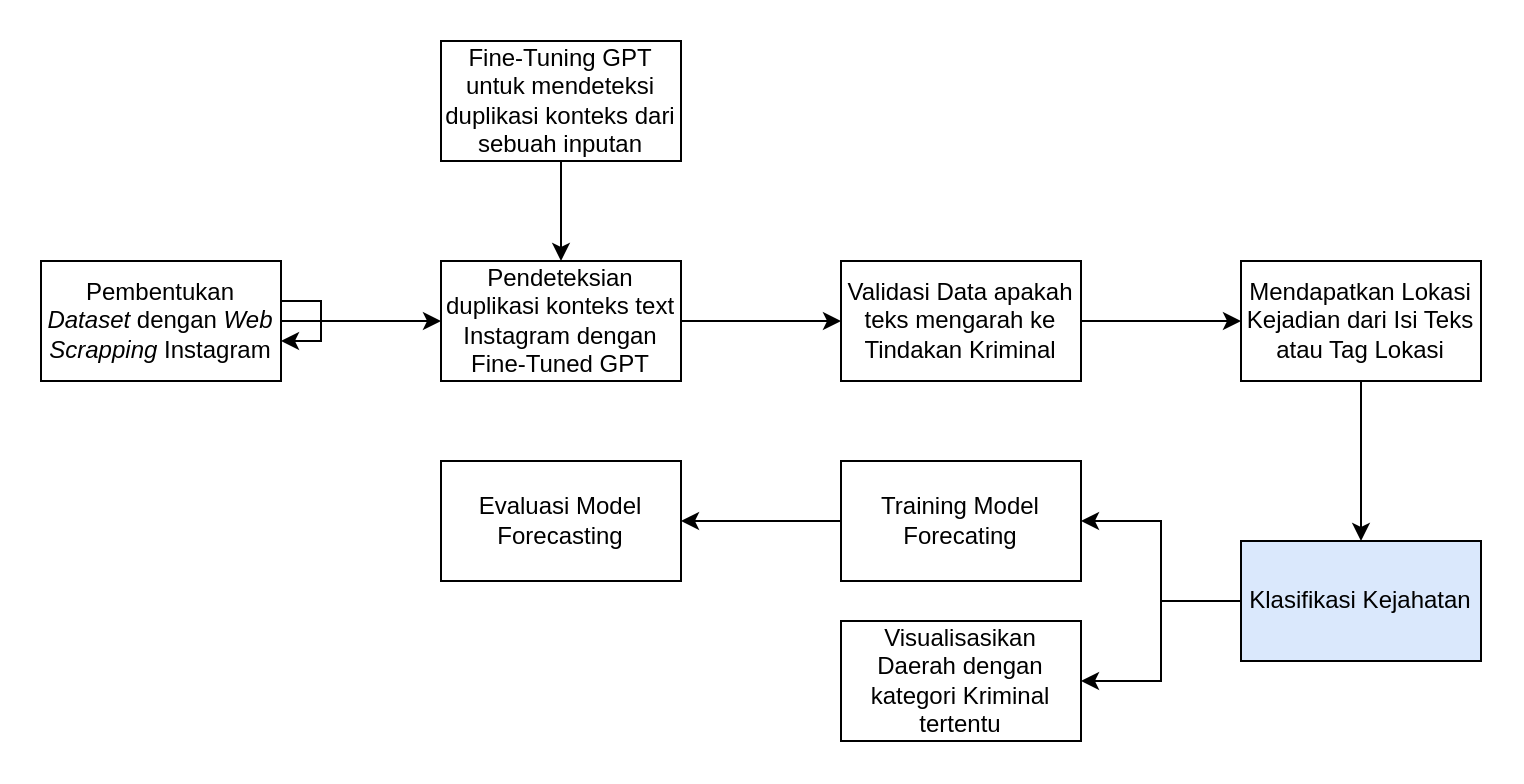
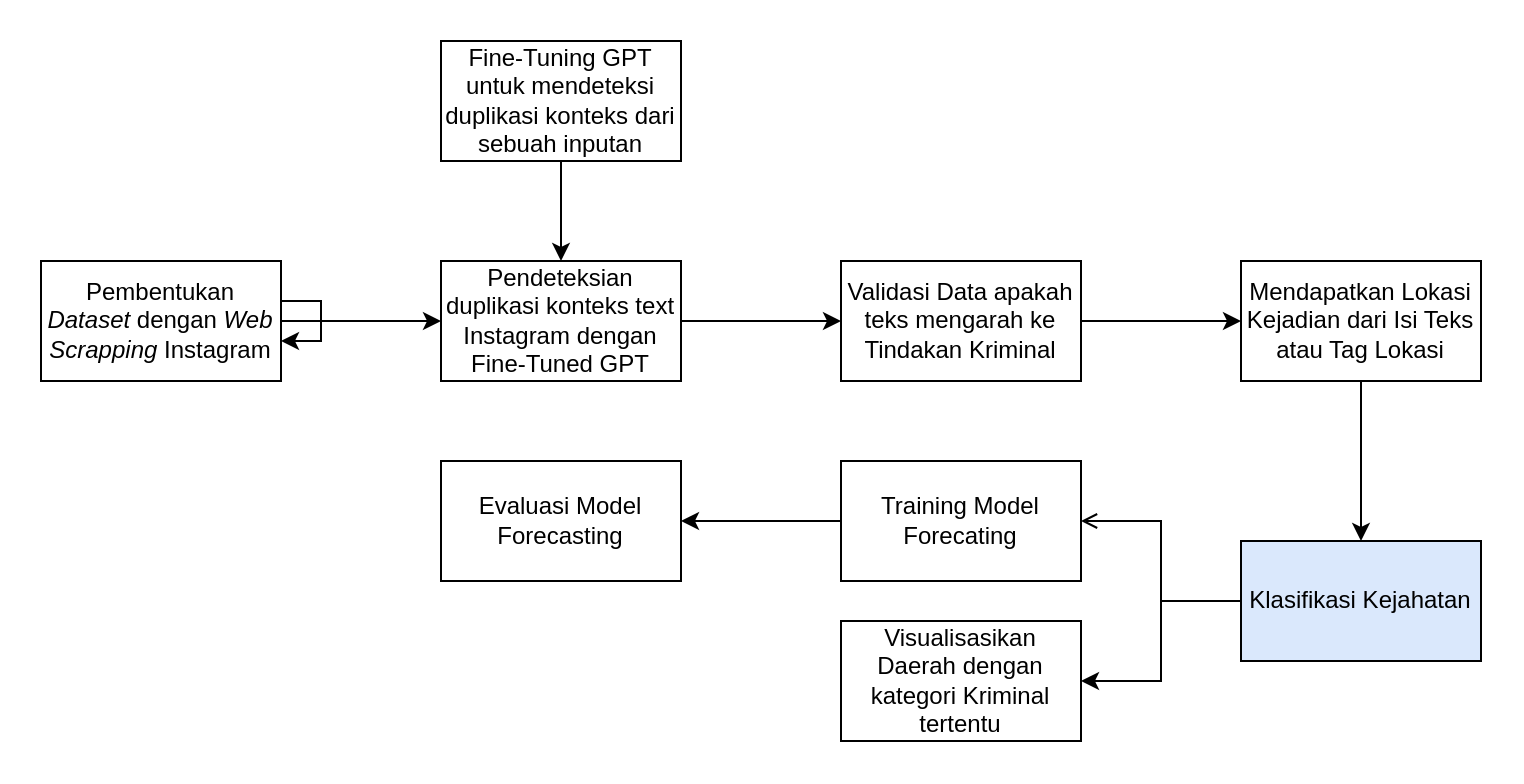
edge "Klasifikasi Kejahatan" -> "Training Model Forecating": arrowhead classic -> open
